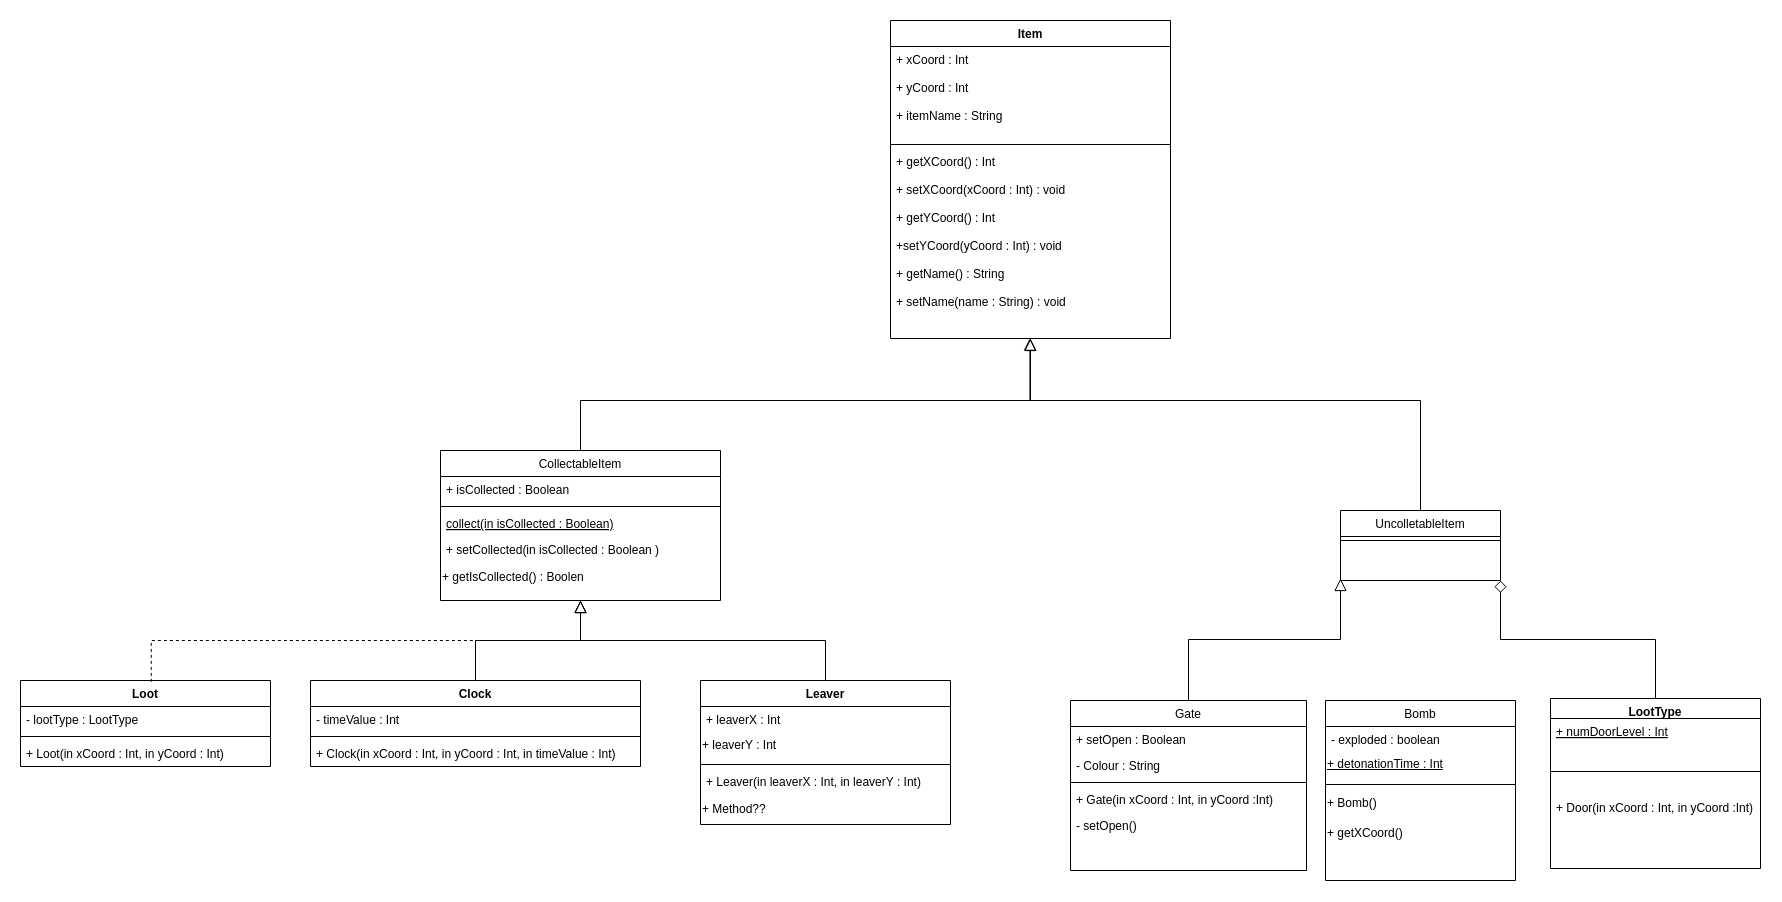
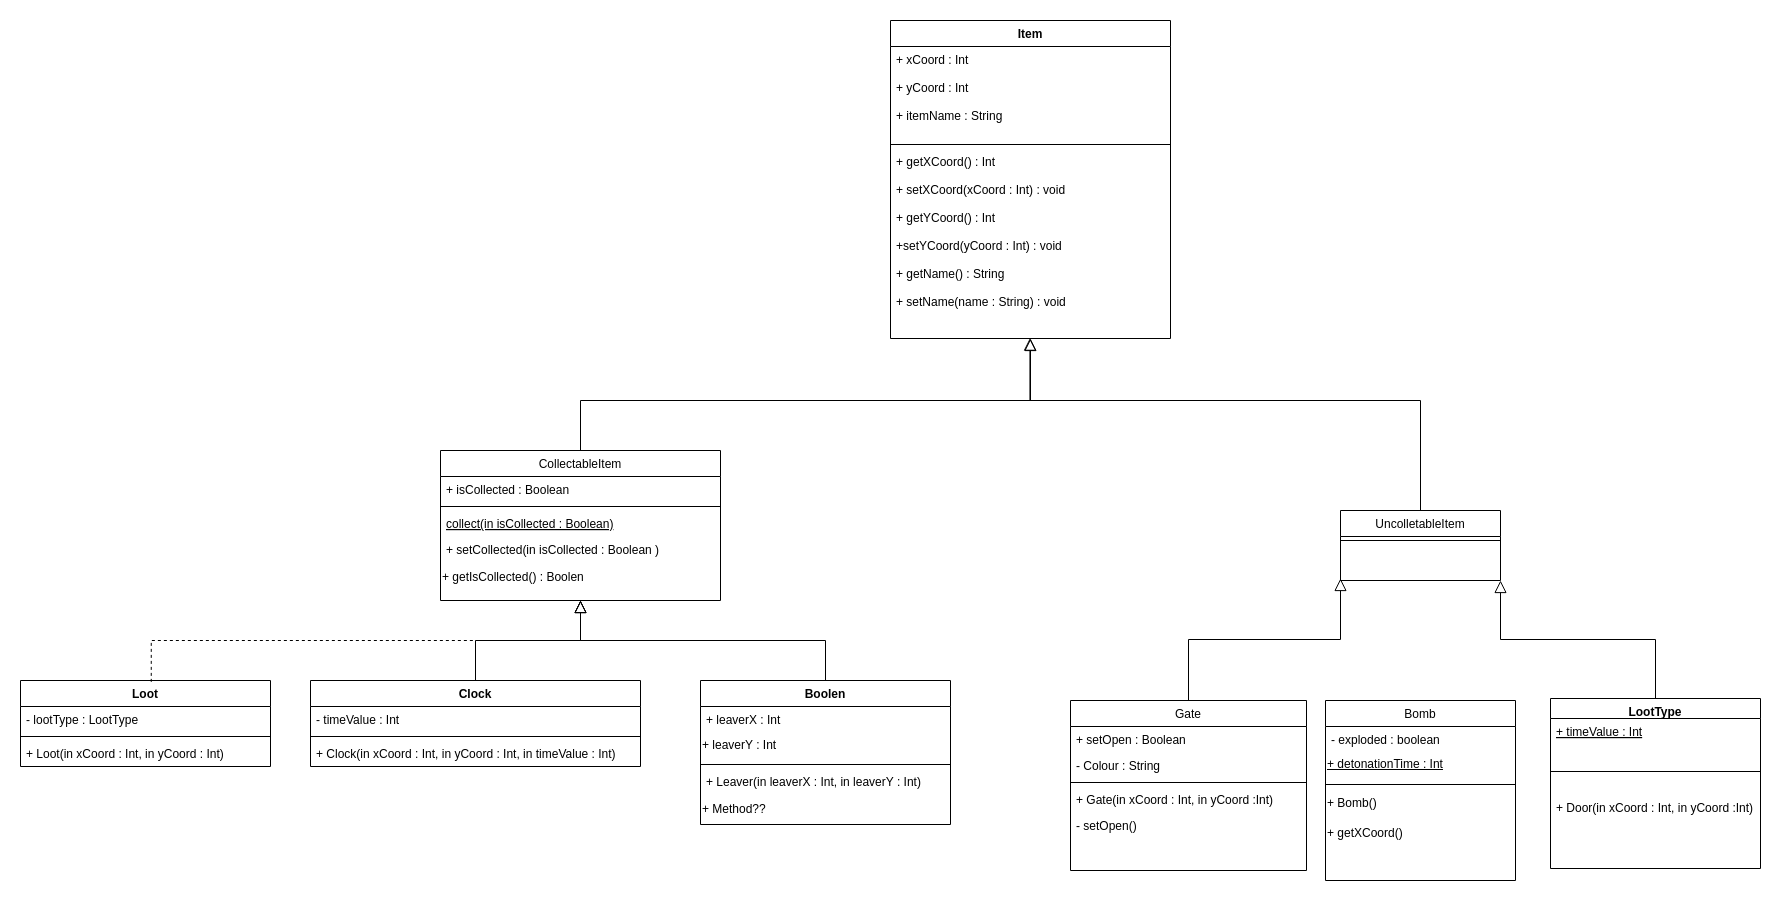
edge "LootType" -> "UncolletableItem": arrowhead diamond -> block
node "Leaver": label "Leaver" -> "Boolen"
node "+ numDoorLevel : Int": label "+ numDoorLevel : Int" -> "+ timeValue : Int"
